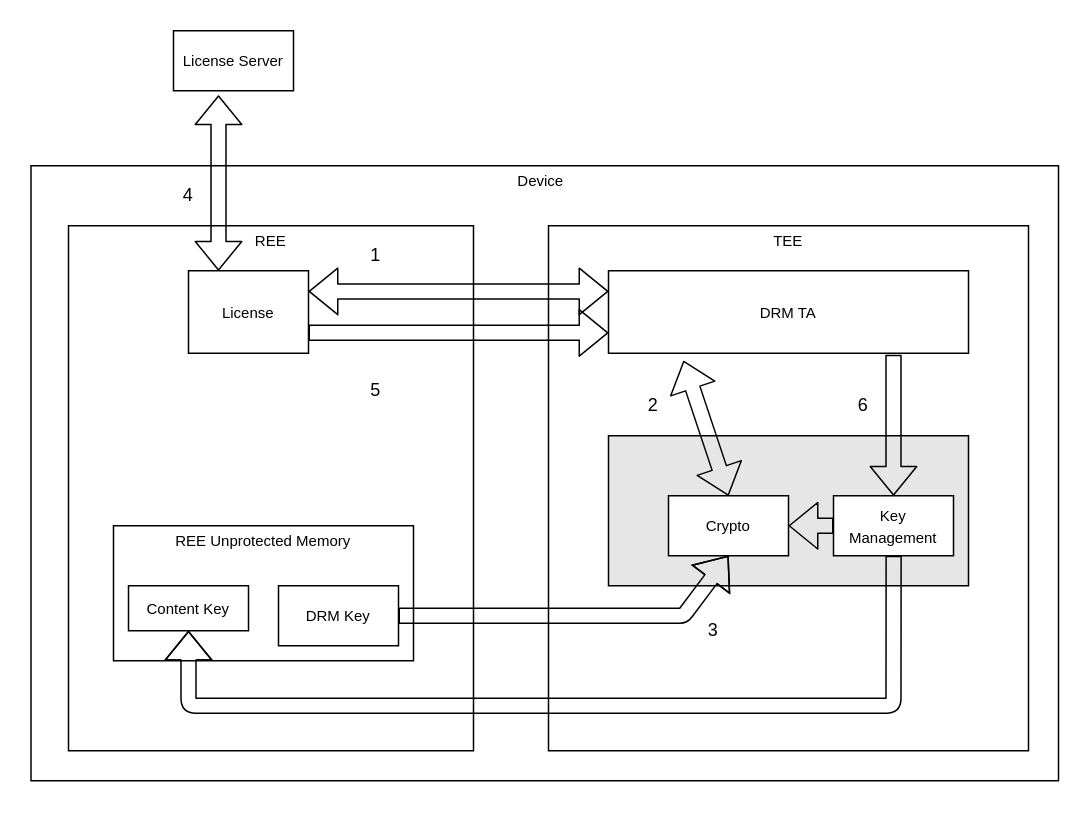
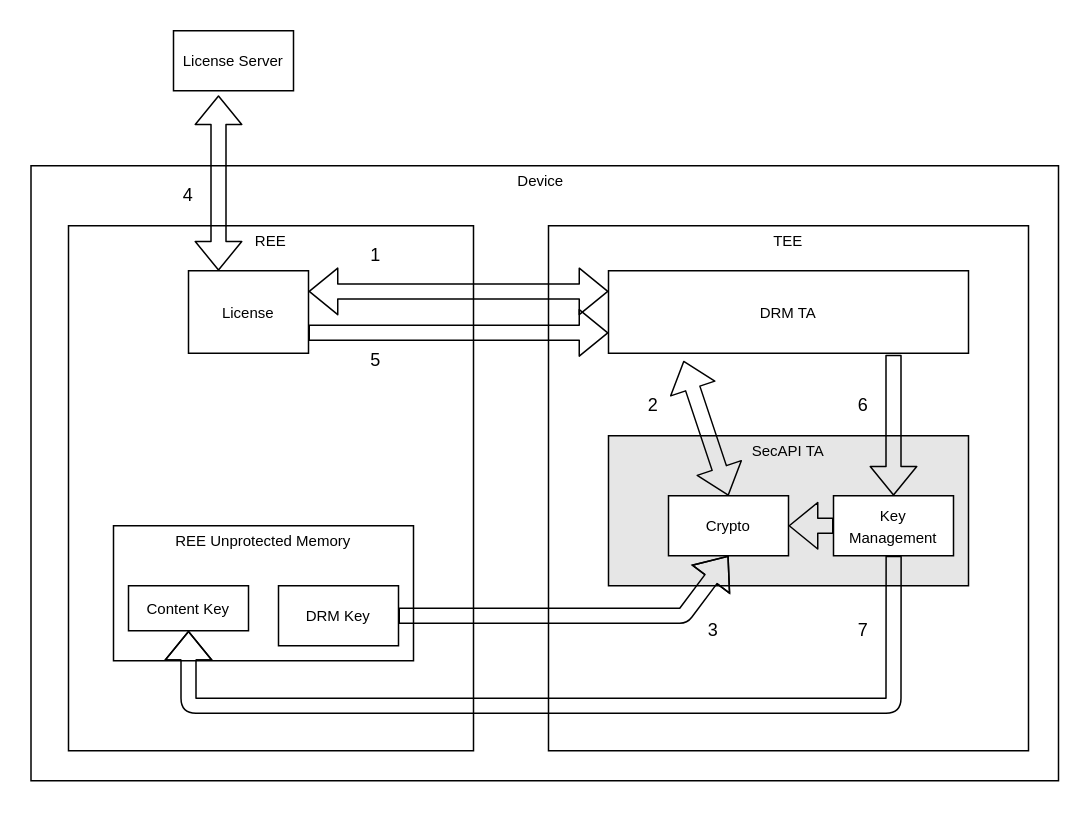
node "5": moved (376, 391) -> (376, 361)
node "SecAPI TA": added
node "7": added
